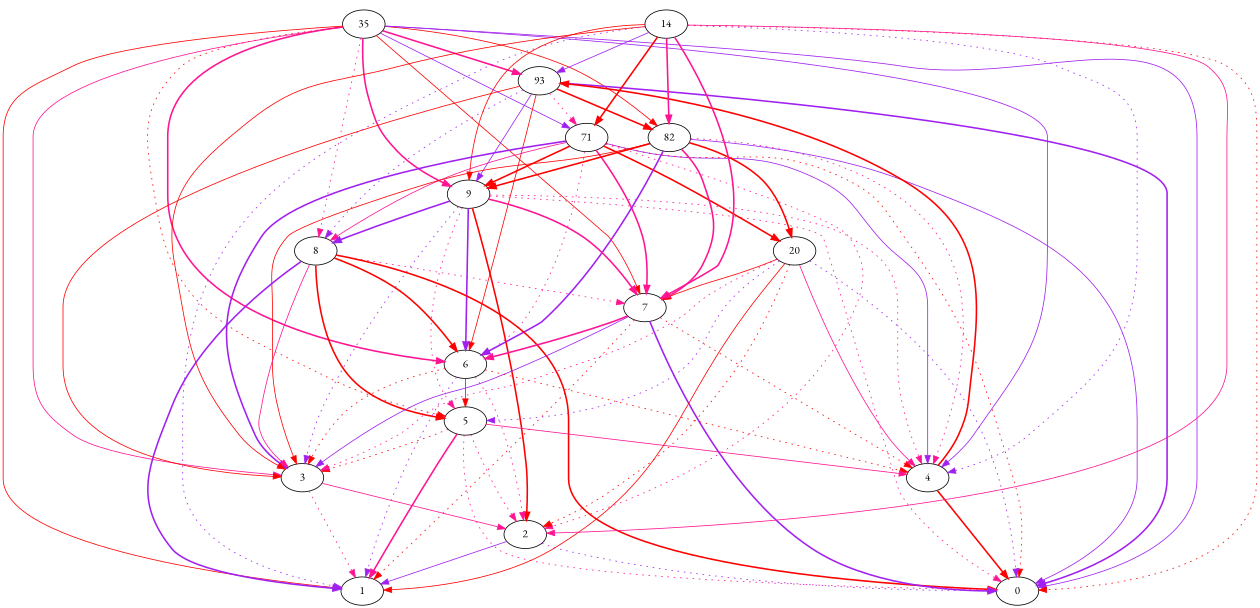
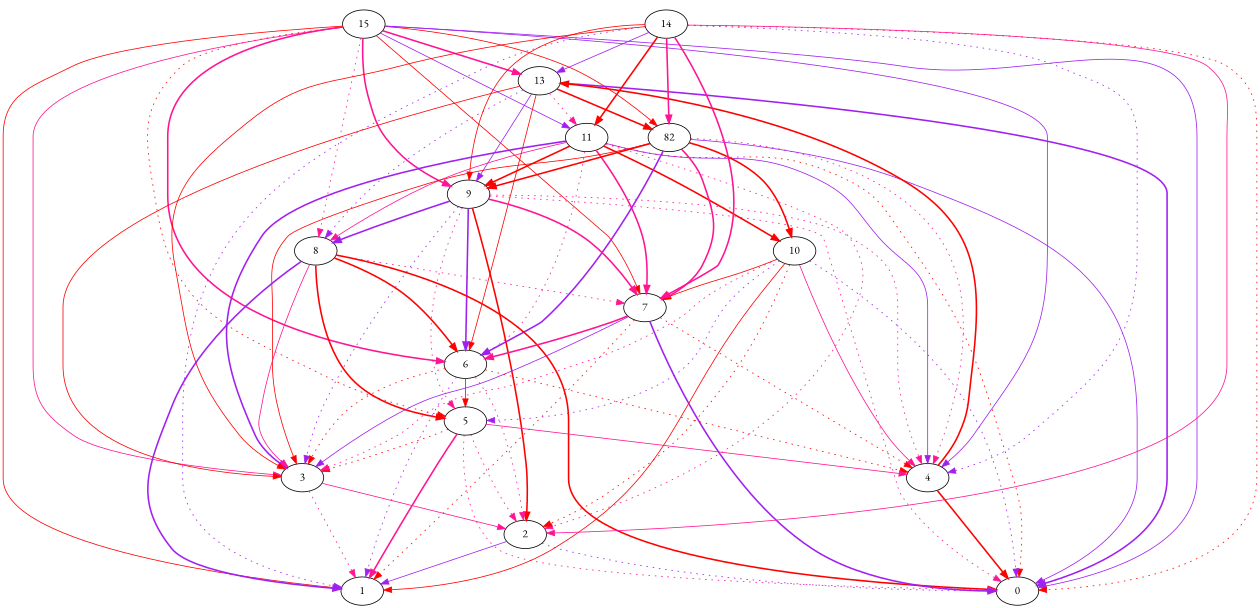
node "35": label "35" -> "15"
node "93": label "93" -> "13"
node "71": label "71" -> "11"
node "20": label "20" -> "10"
